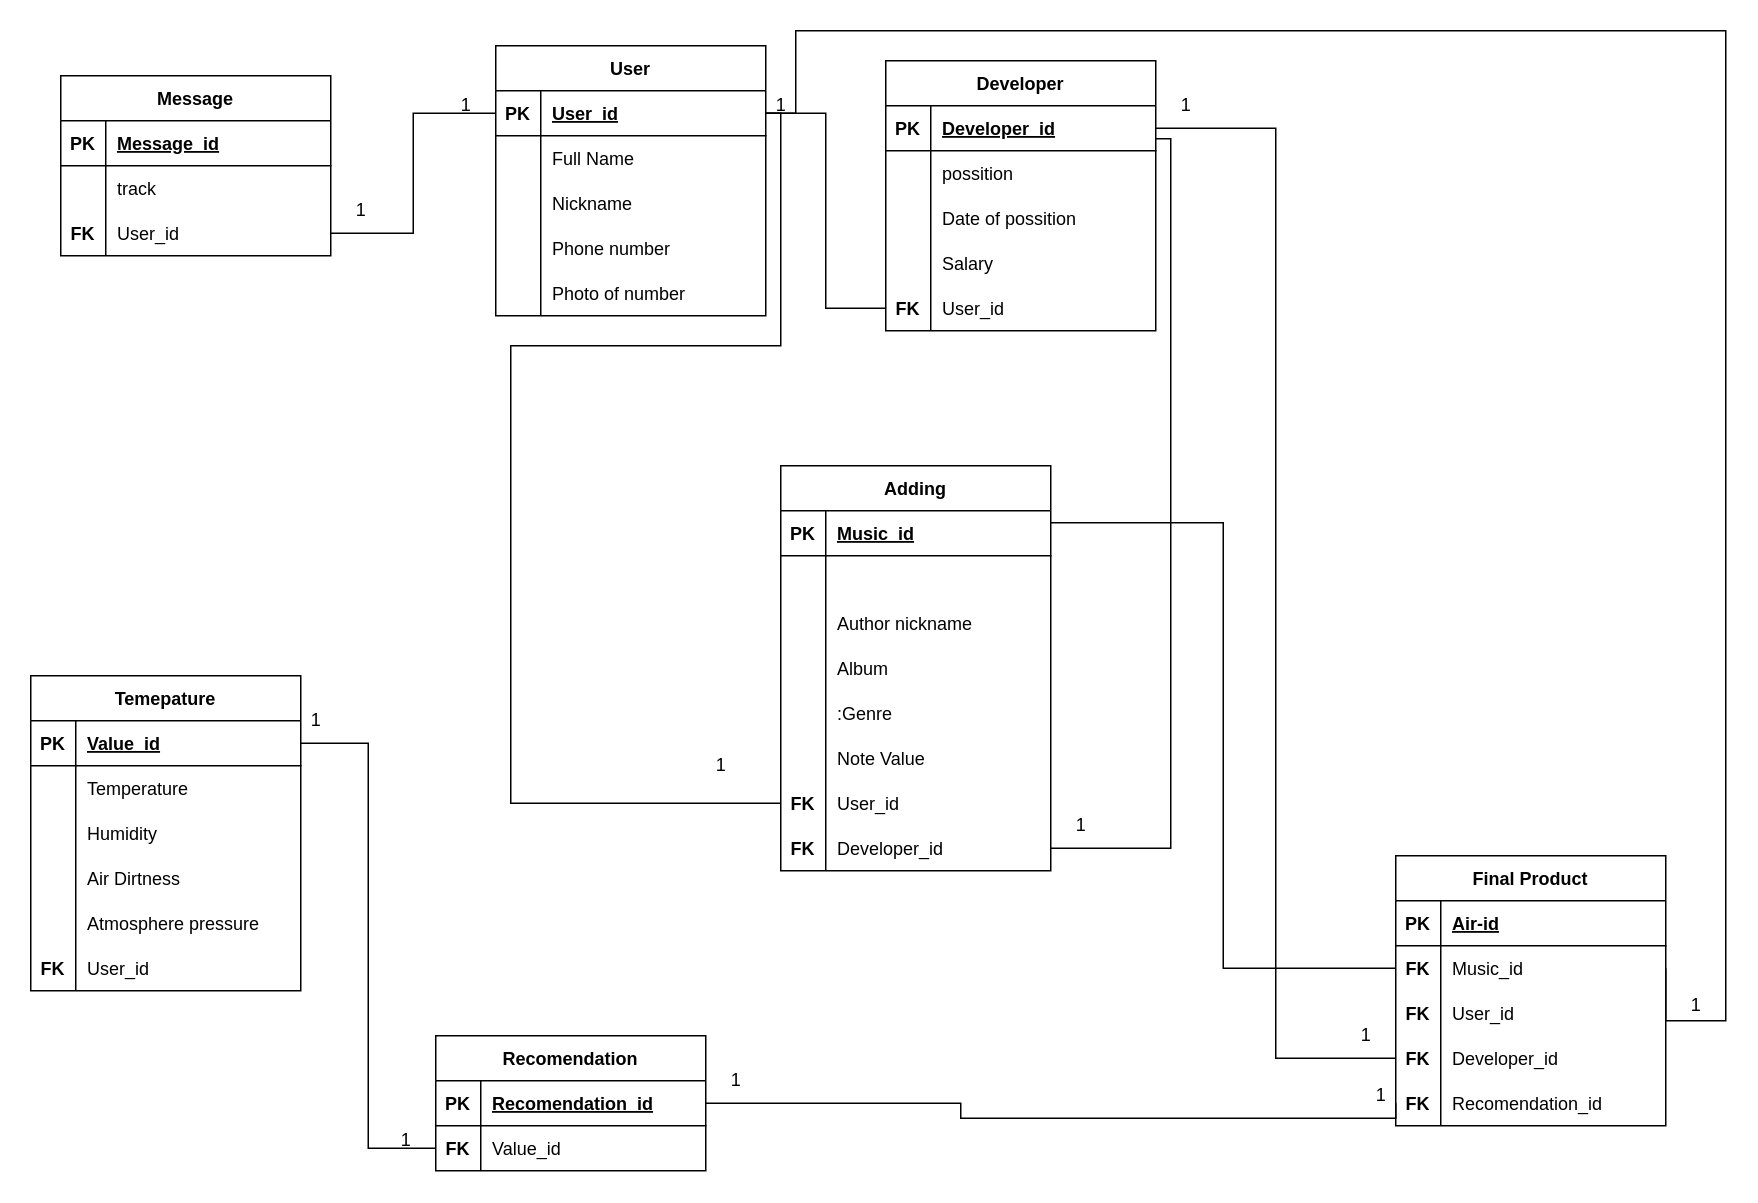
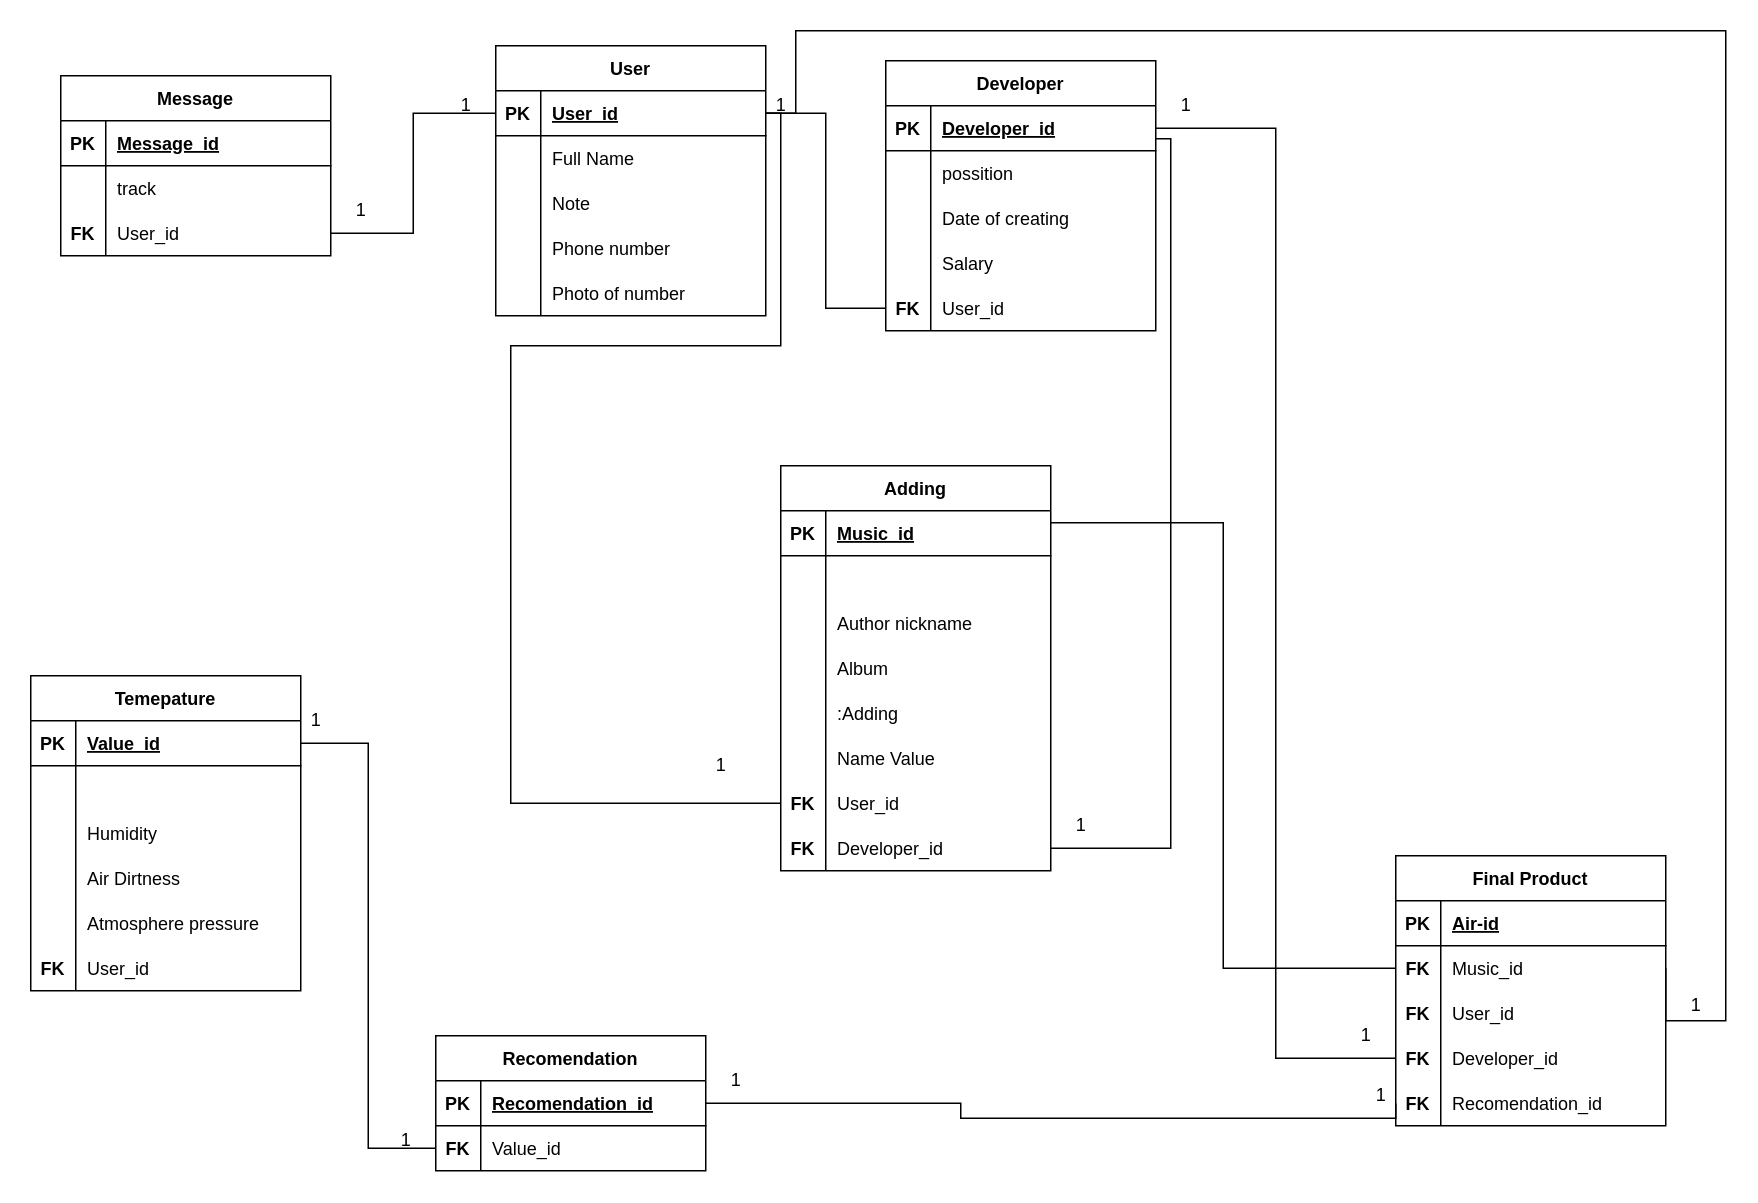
node "Nickname": label "Nickname" -> "Note"
node "Date of possition": label "Date of possition" -> "Date of creating"
node ":Genre": label ":Genre" -> ":Adding"
node "Note Value": label "Note Value" -> "Name Value"
node "Temperature": removed
